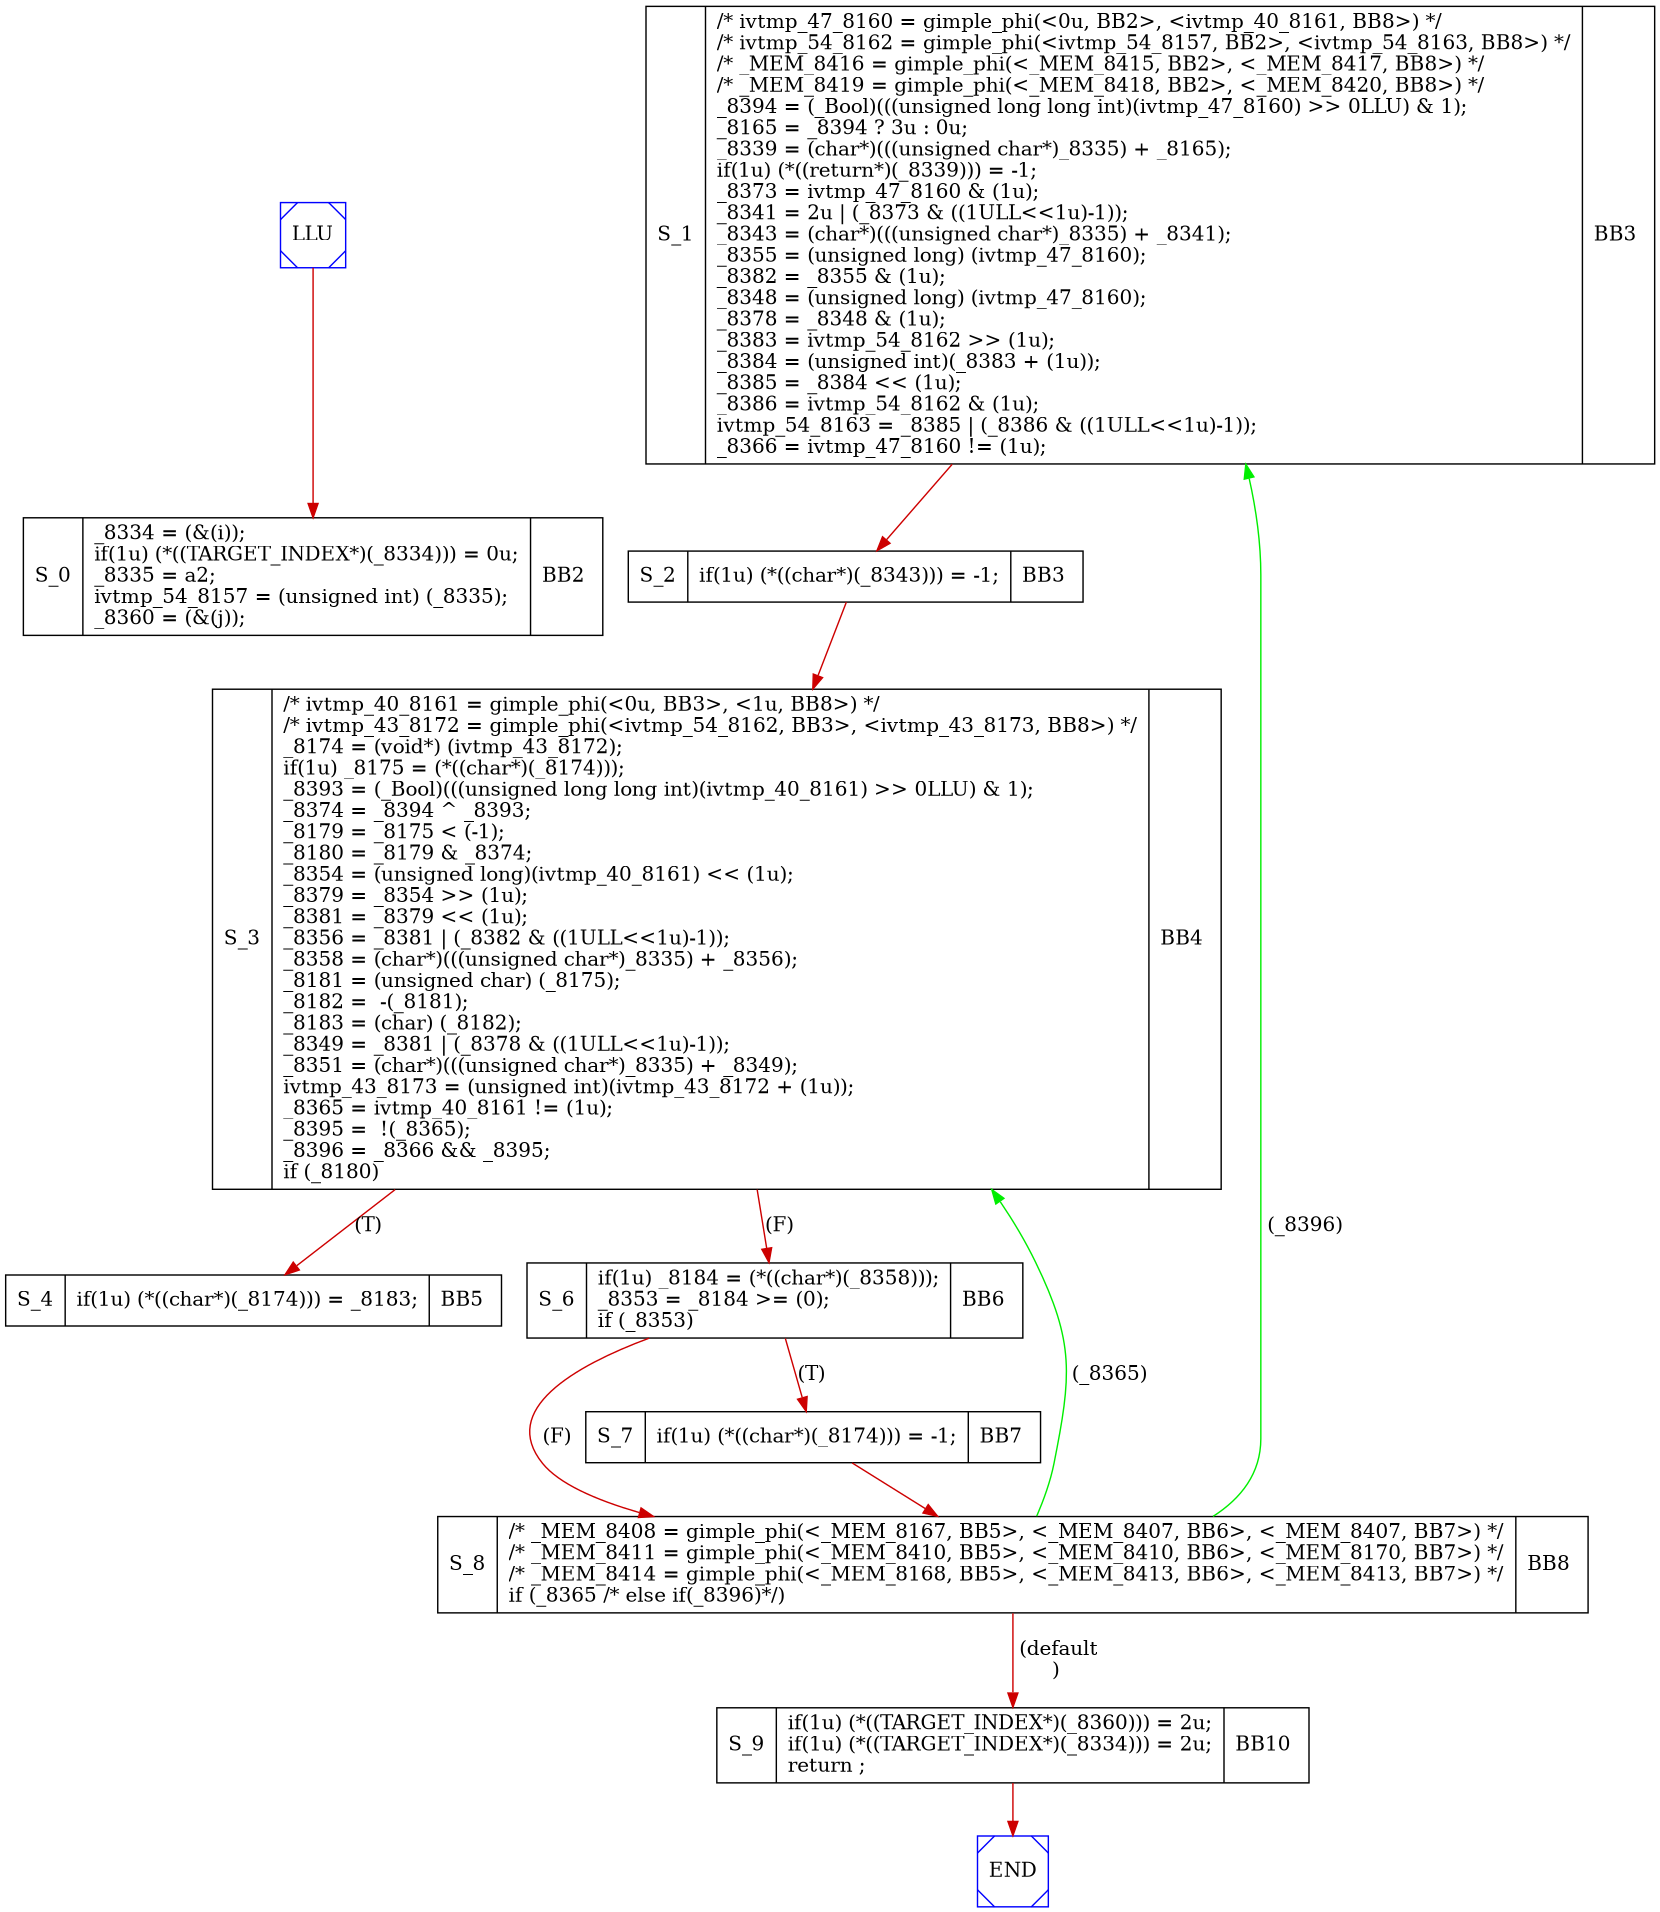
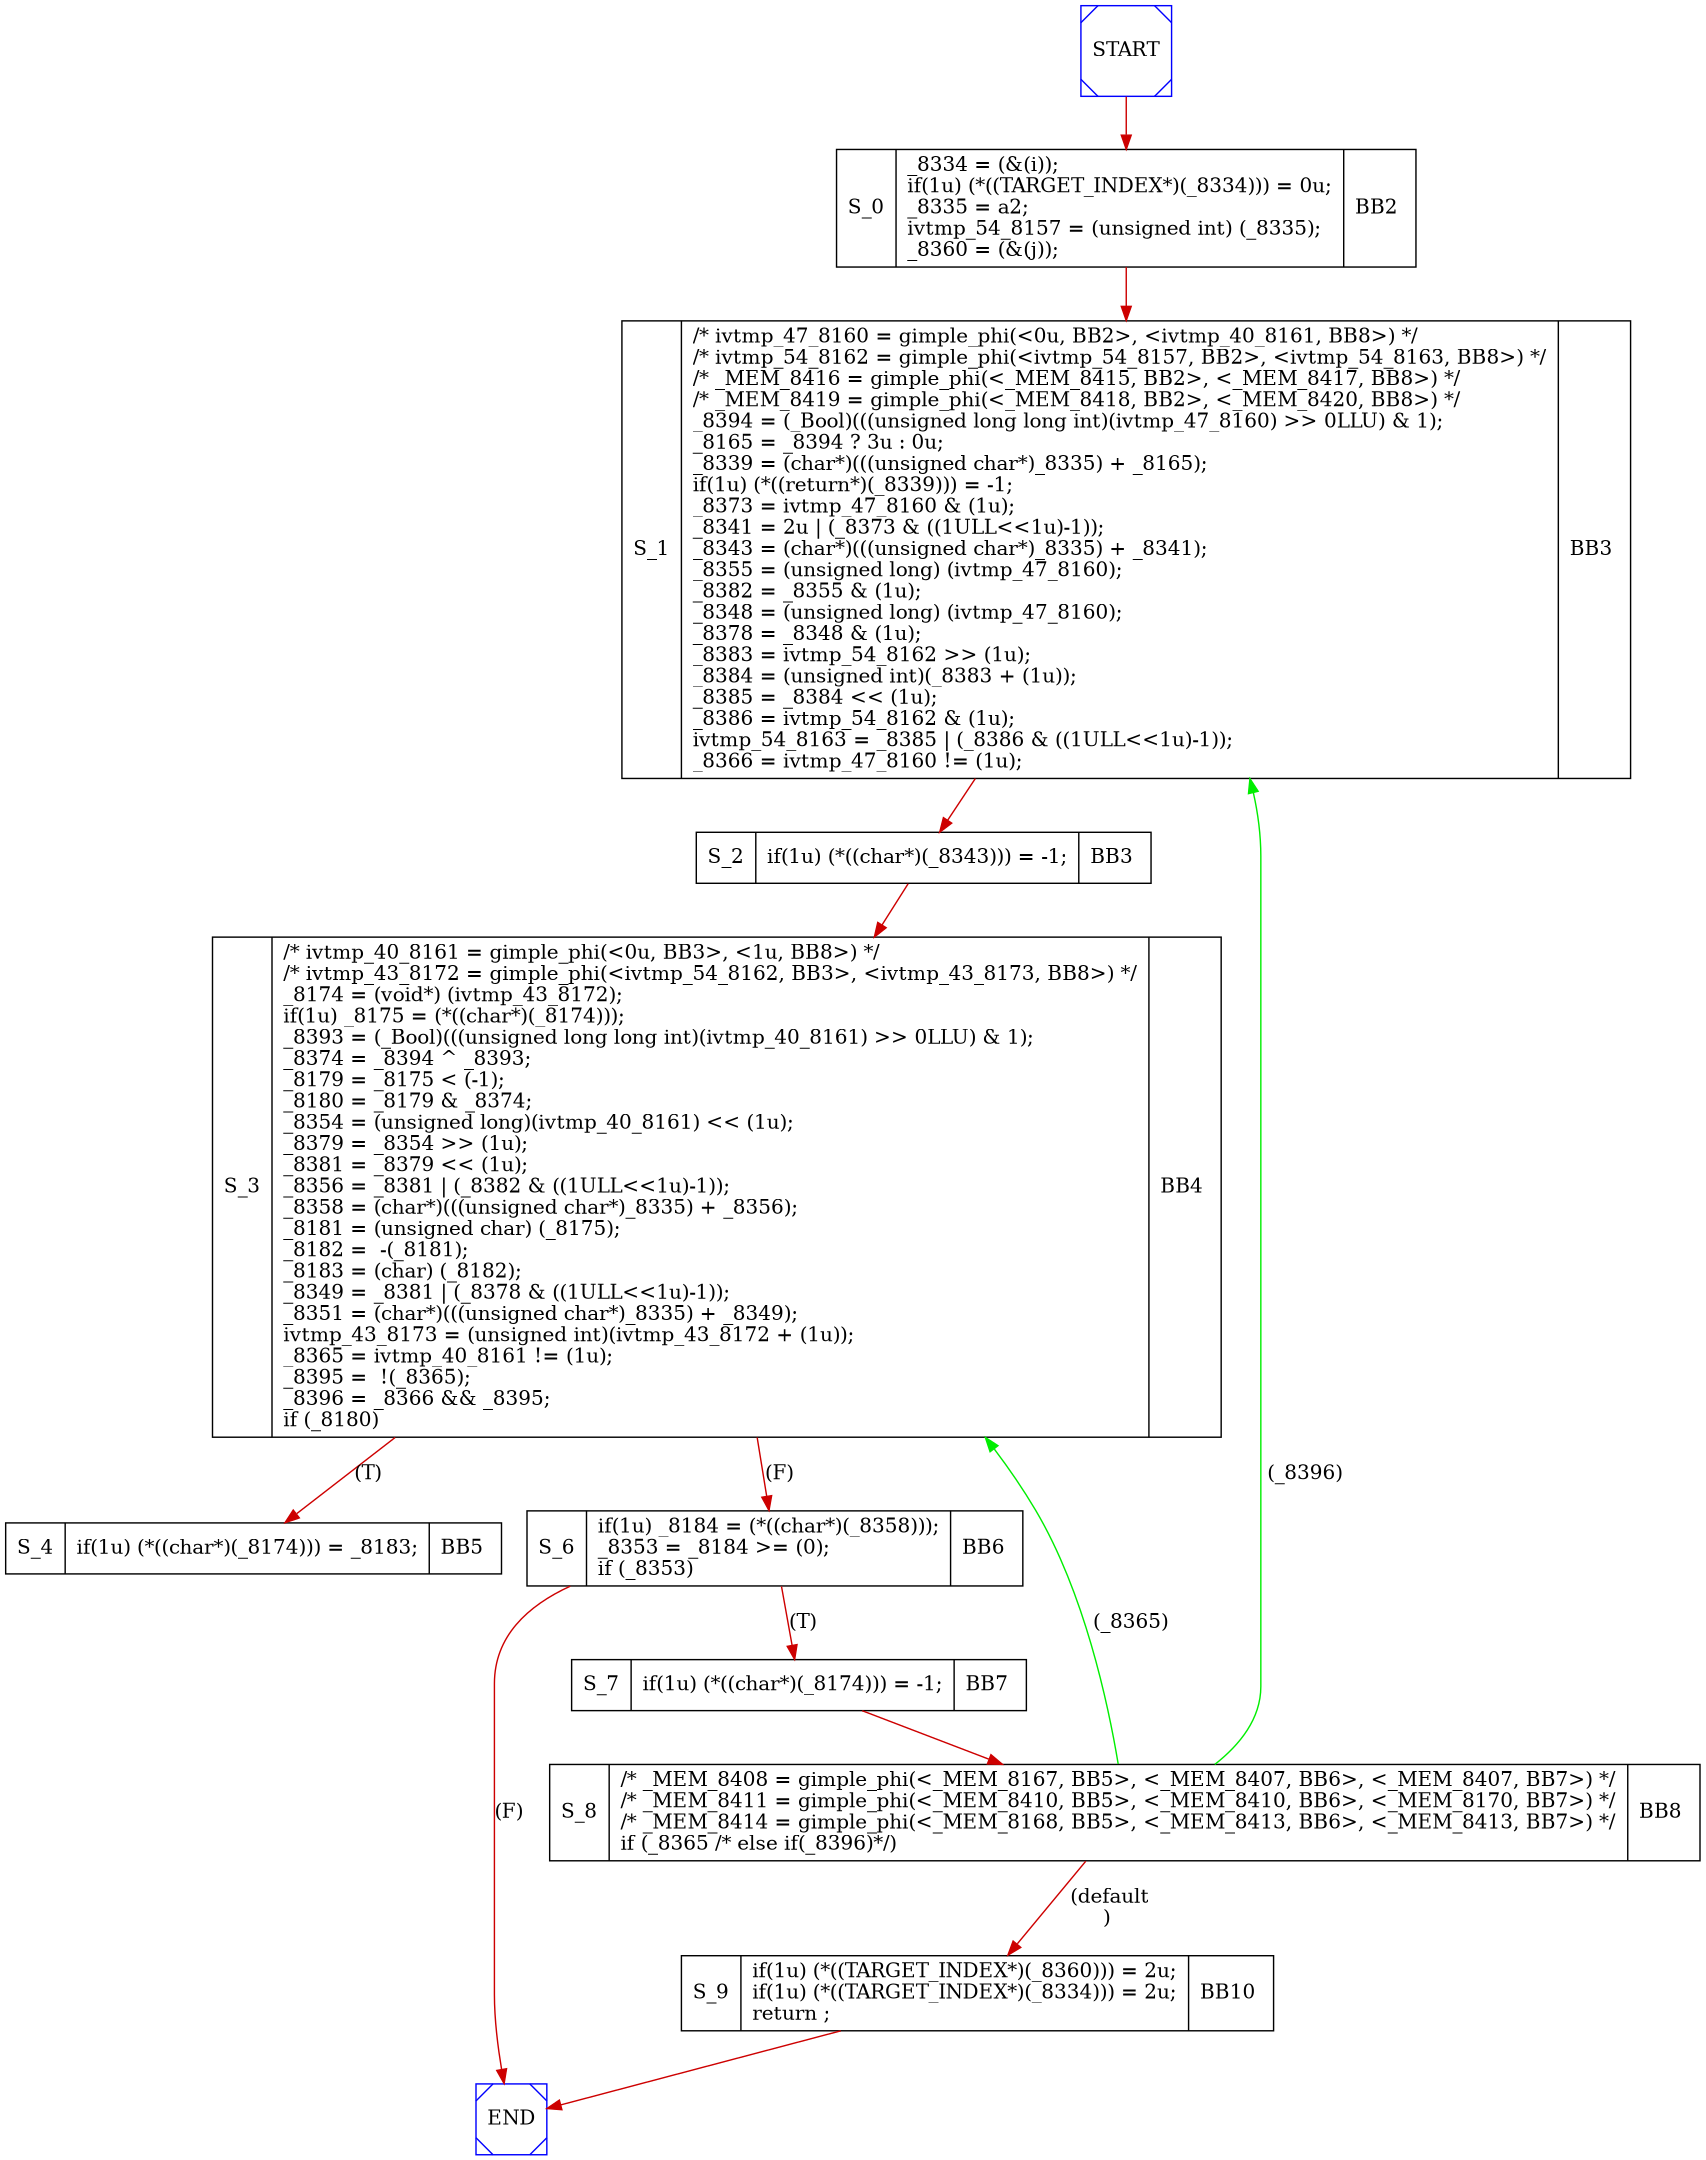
node "LLU": label "LLU" -> "START"
edge "S_0" -> "S_1": added
edge "S_6" -> "S_8": now "S_6" -> "END"
